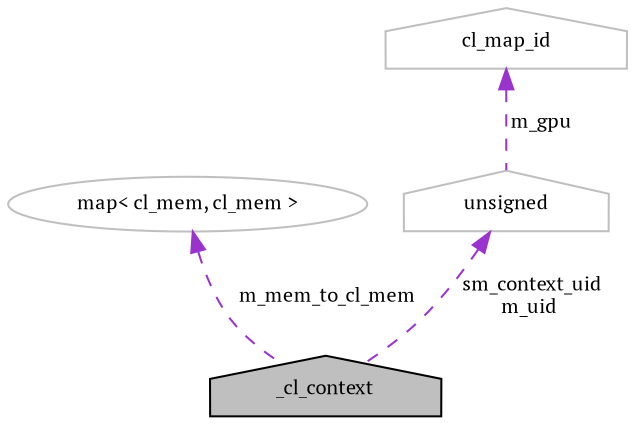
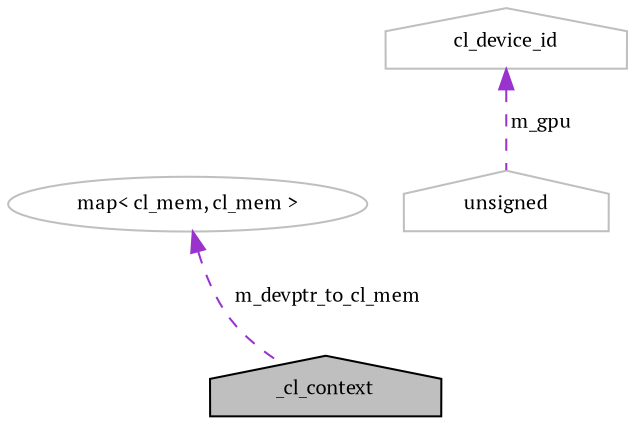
node "cl_map_id": label "cl_map_id" -> "cl_device_id"
edge "_cl_context" -> "map< cl_mem, cl_mem >": label " m_mem_to_cl_mem" -> " m_devptr_to_cl_mem"
edge "_cl_context" -> "unsigned": removed, label "sm_context_uid m_uid"
